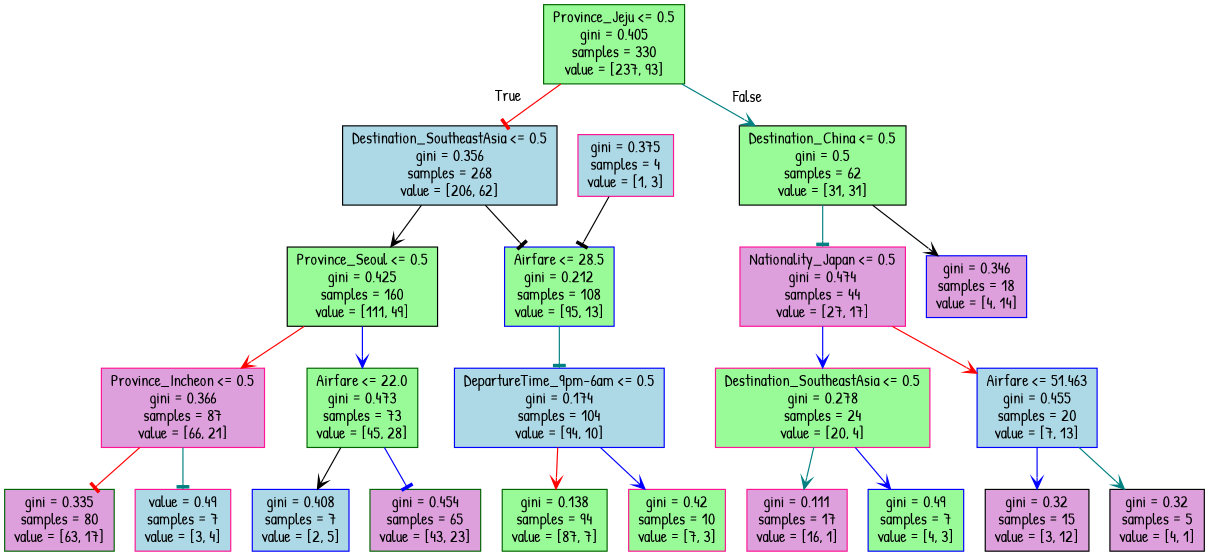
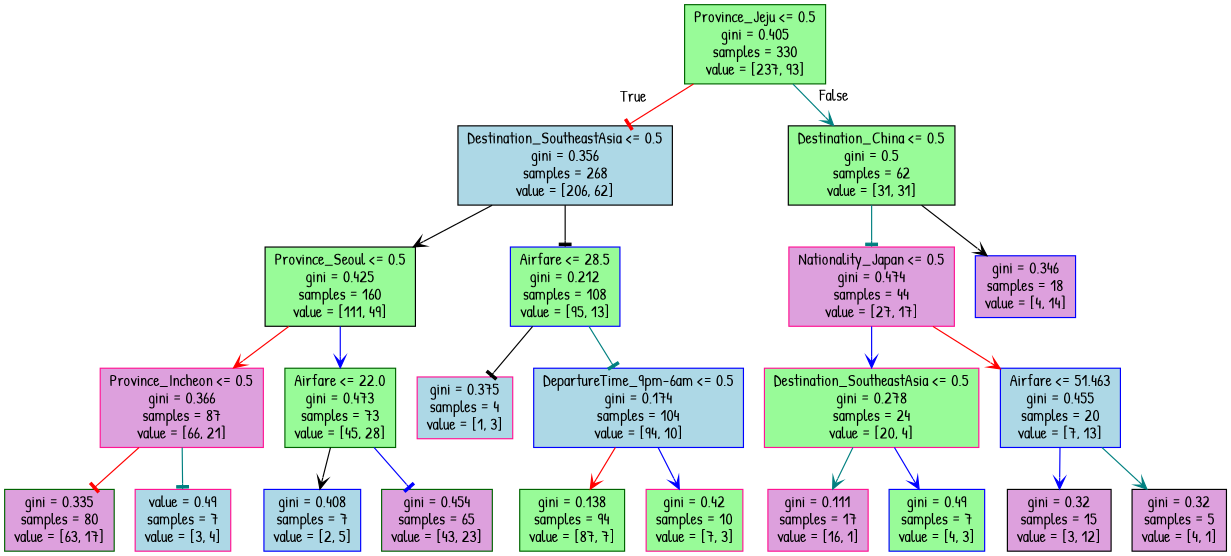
edge "gini = 0.375 samples = 4 value = [1, 3]" -> "Airfare <= 28.5 gini = 0.212 samples = 108 value = [95, 13]": reversed
